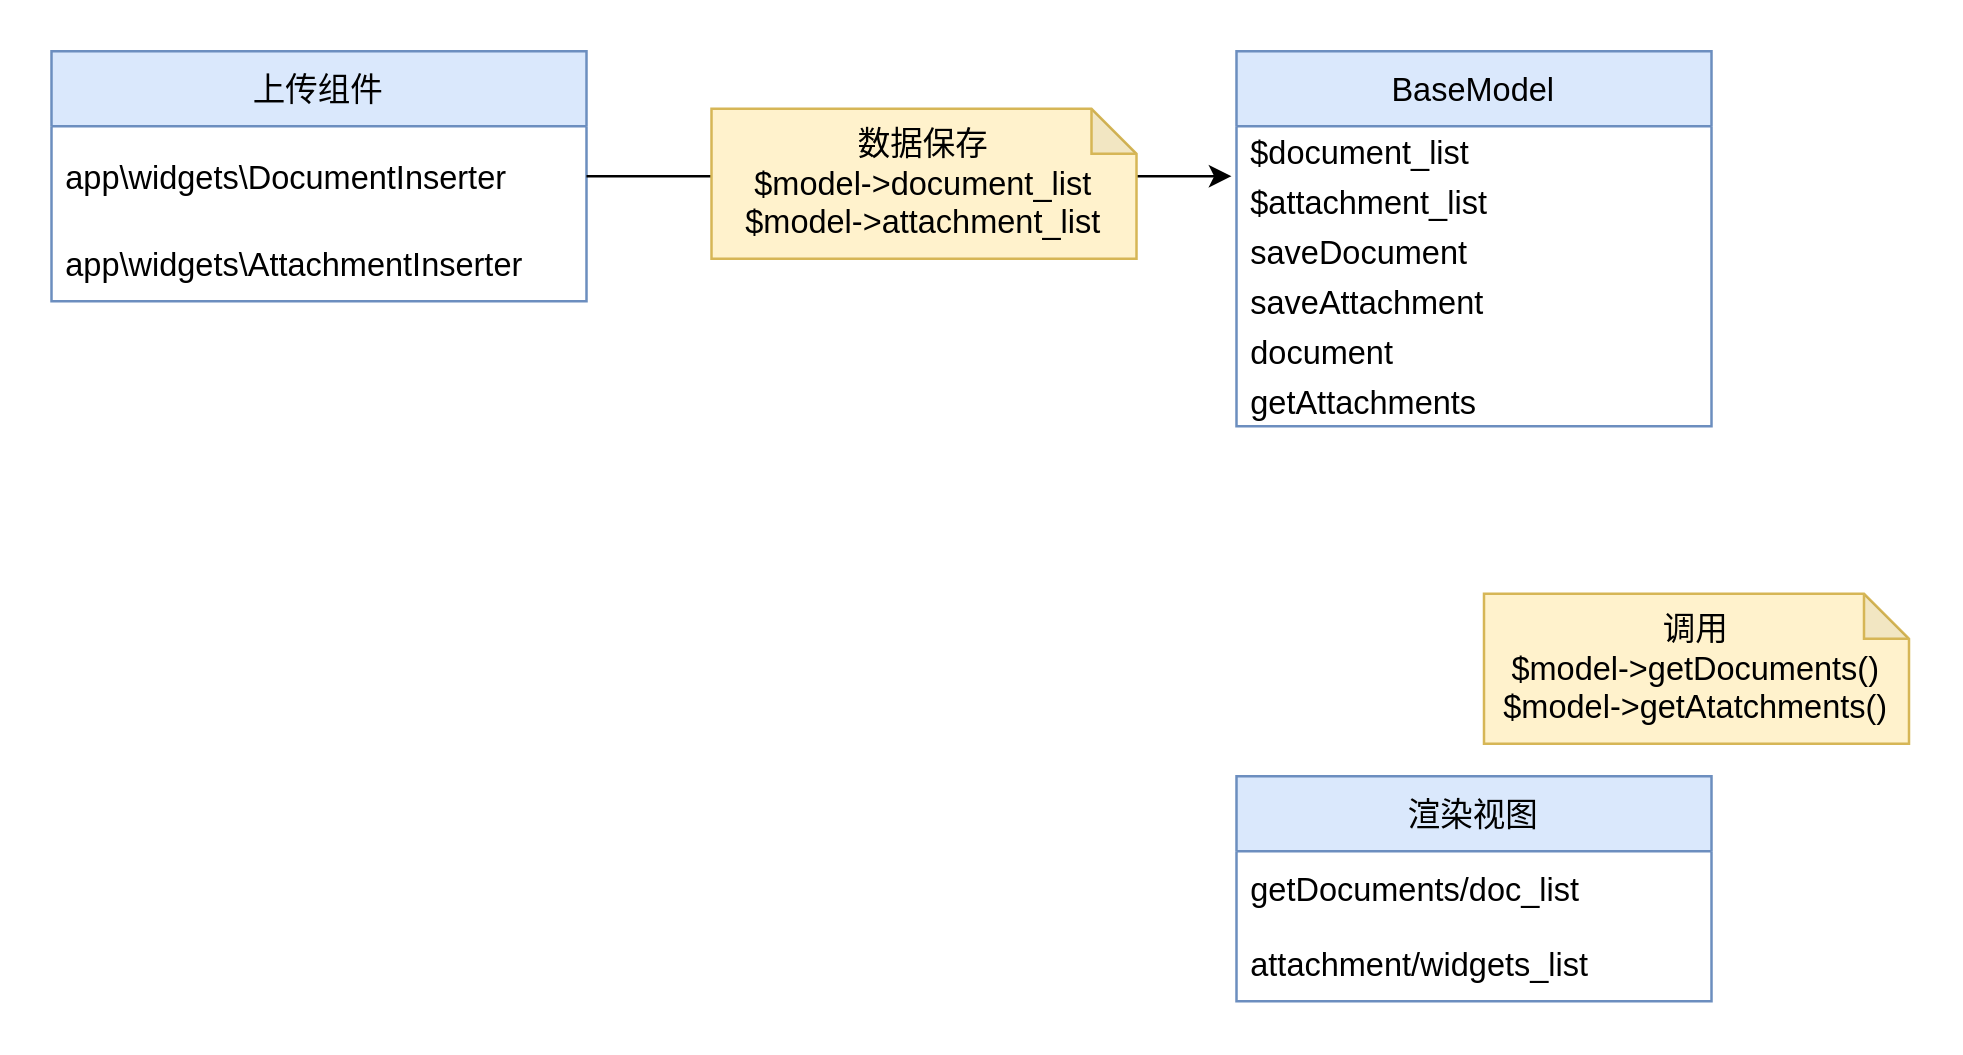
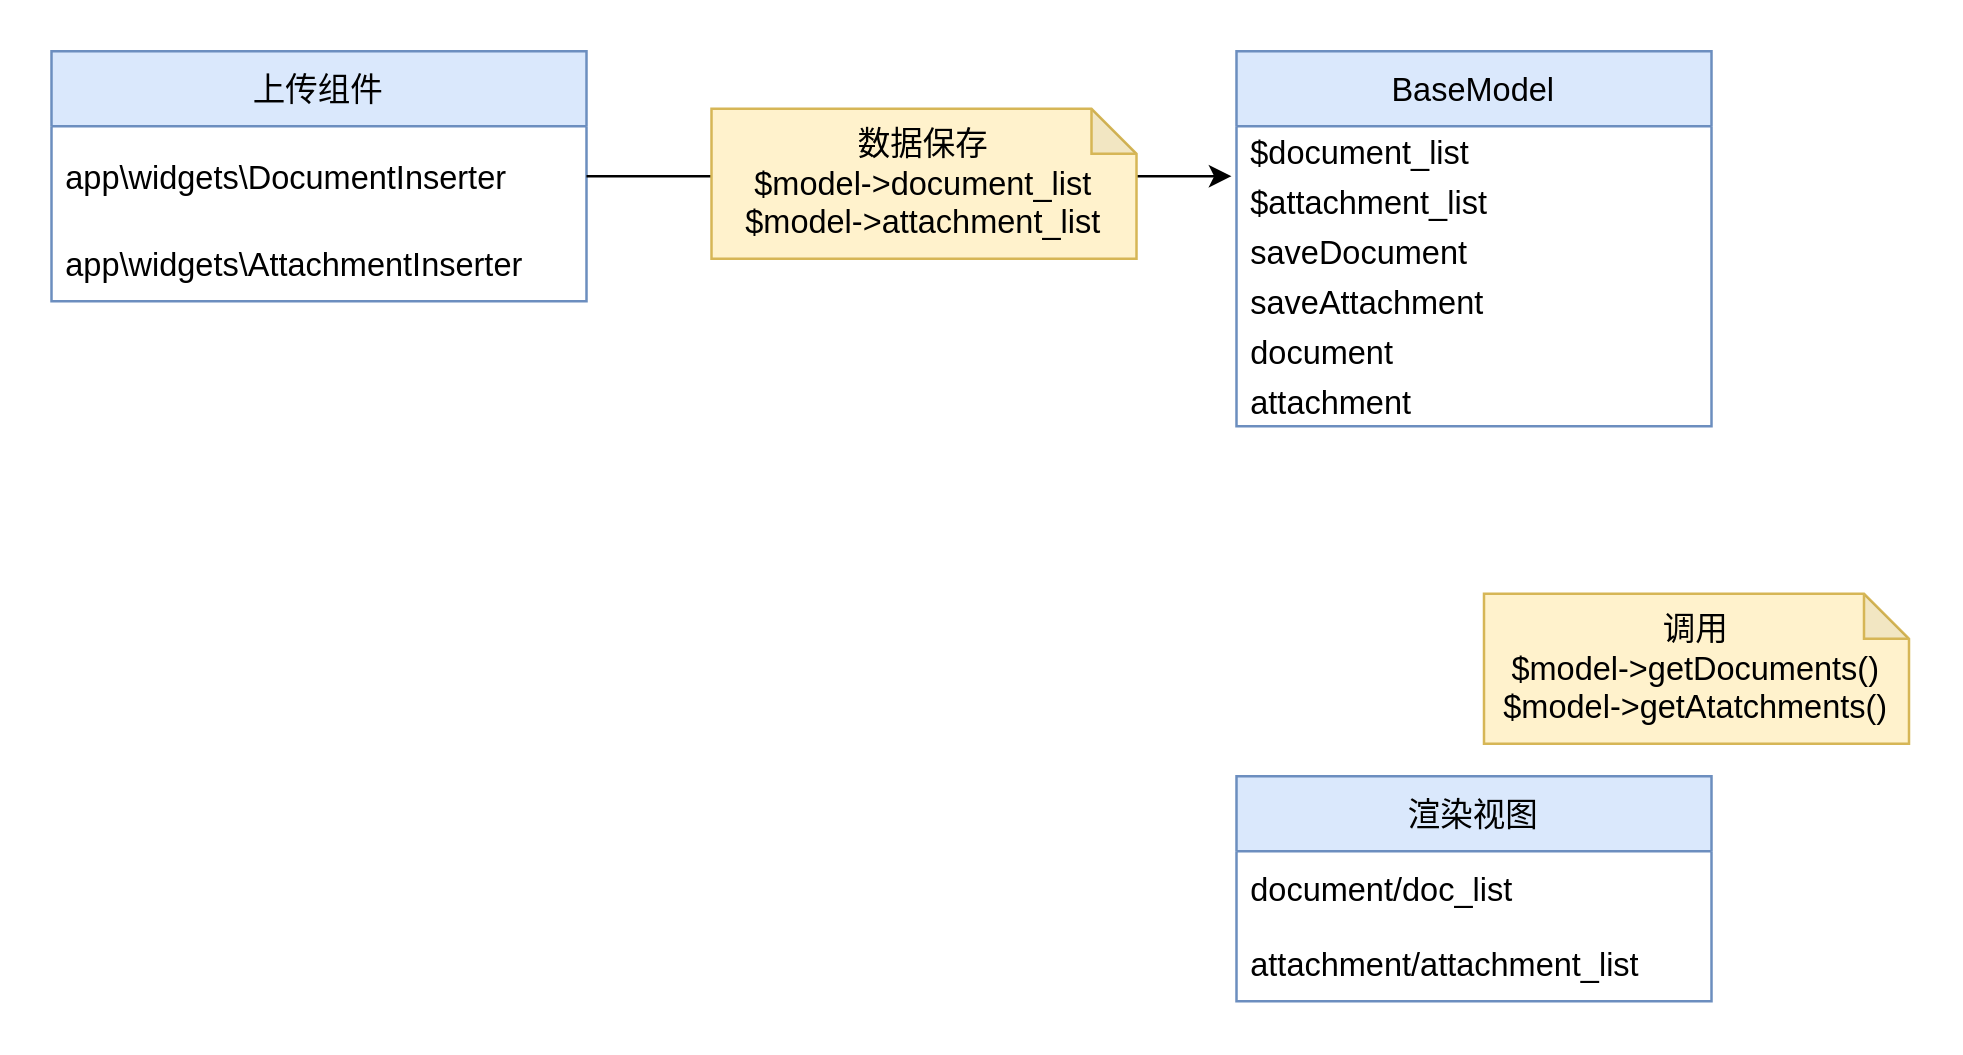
node "getAttachments": label "getAttachments" -> "attachment"
node "getDocuments/doc_list": label "getDocuments/doc_list" -> "document/doc_list"
node "attachment/widgets_list": label "attachment/widgets_list" -> "attachment/attachment_list"
